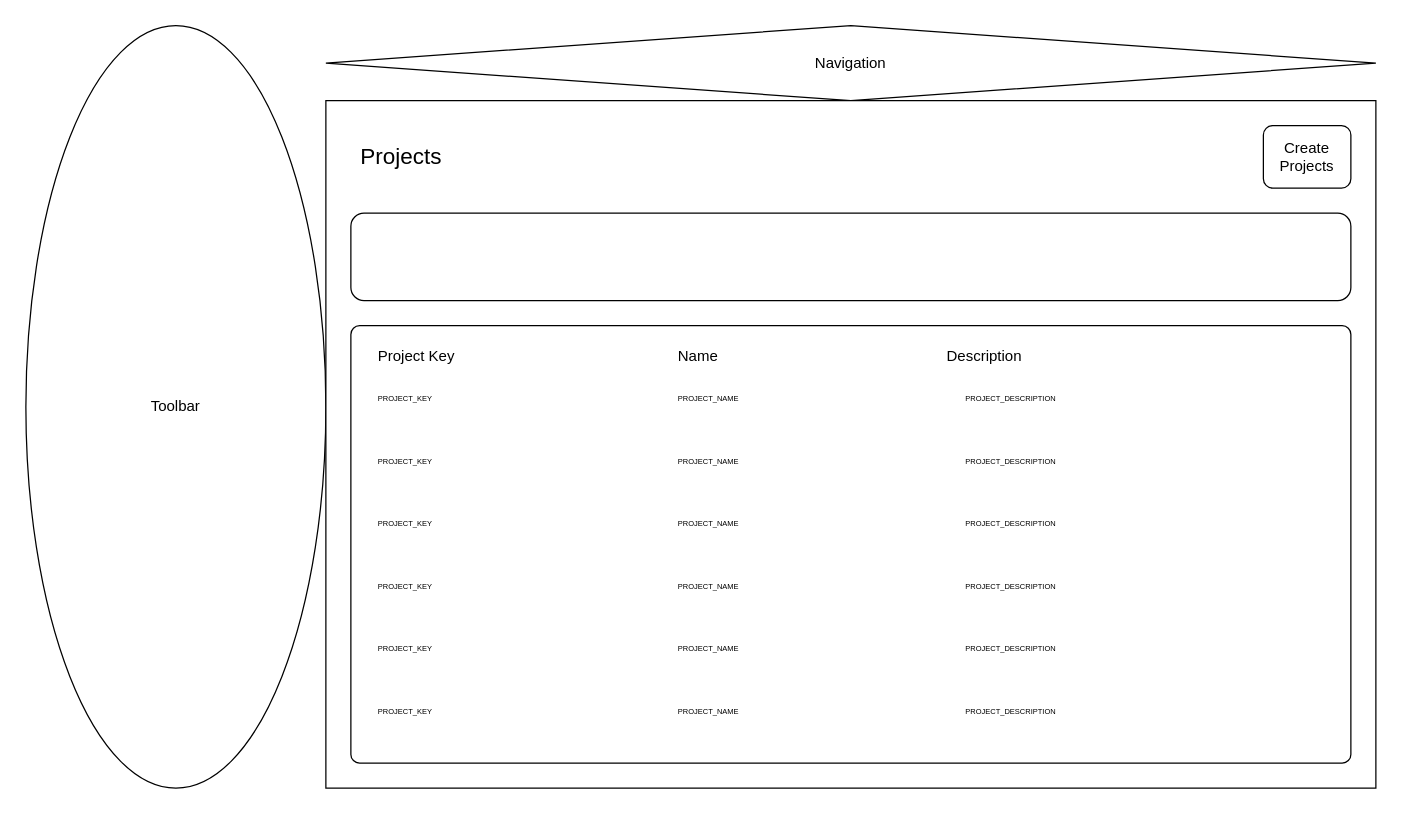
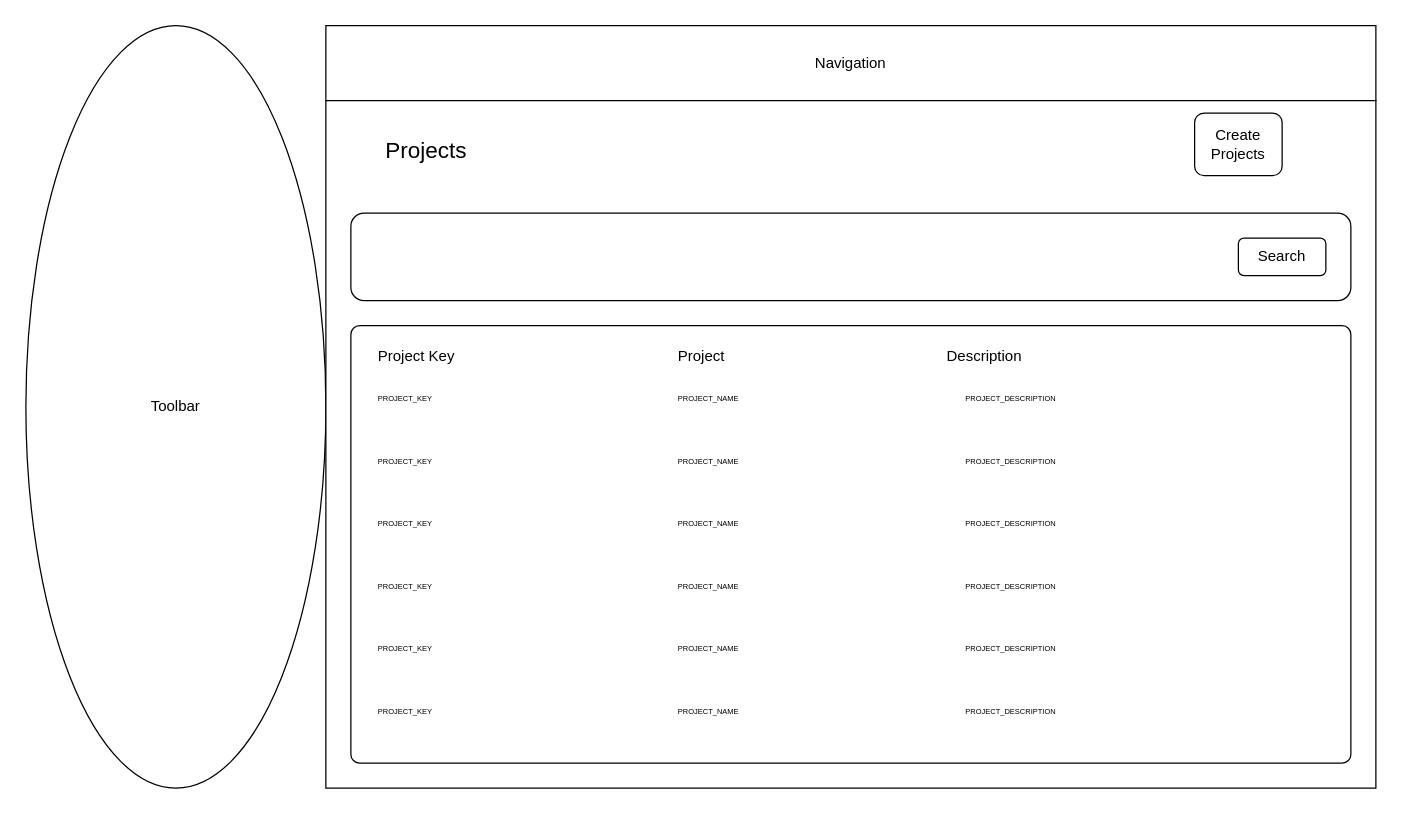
node "Navigation": shape diamond -> rectangle
node "Projects": moved (401, 157) -> (426, 151)
node "CreateProjects": moved (1307, 157) -> (1238, 144)
node "Search": added
node "Name": label "Name" -> "Project"
